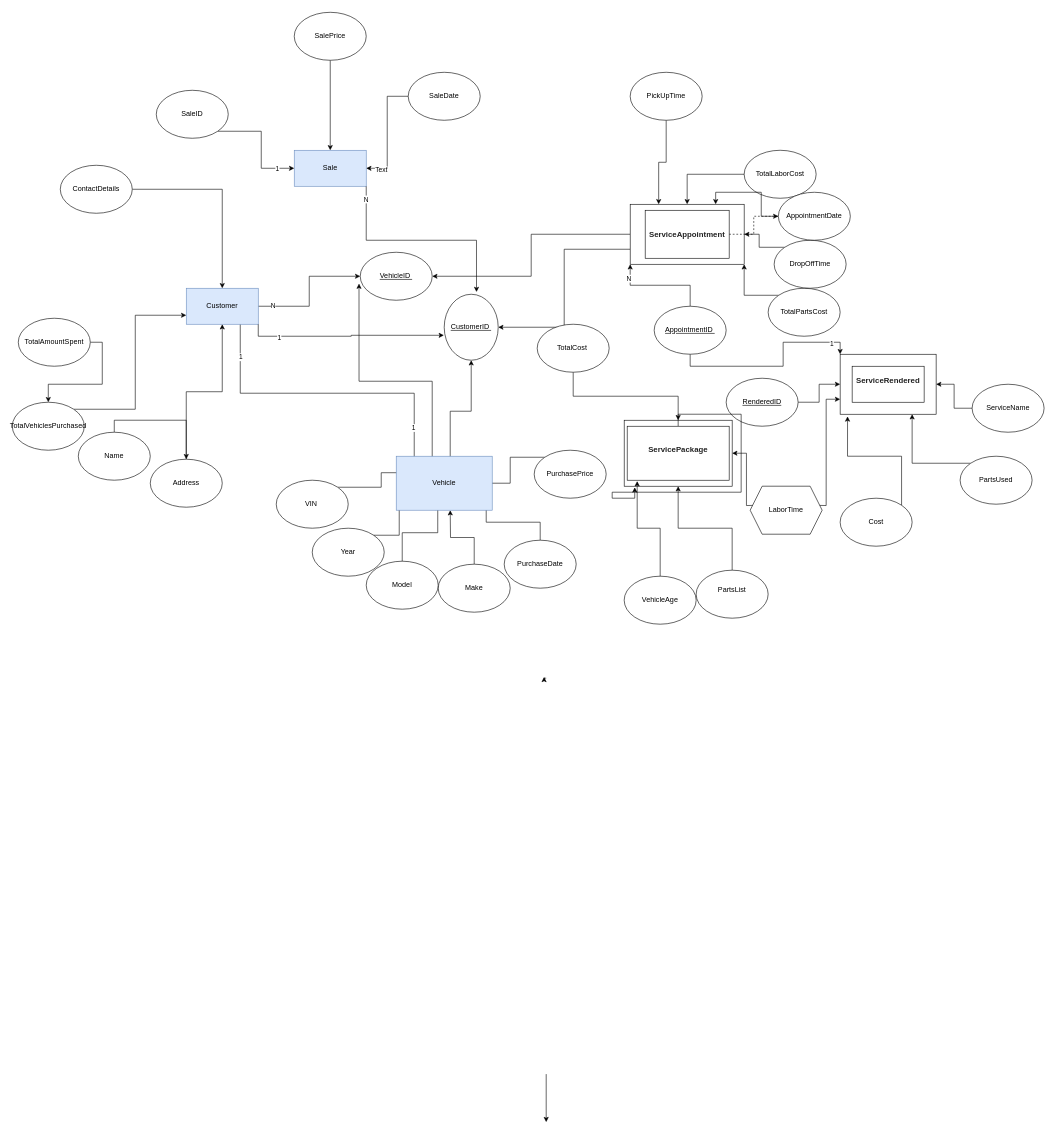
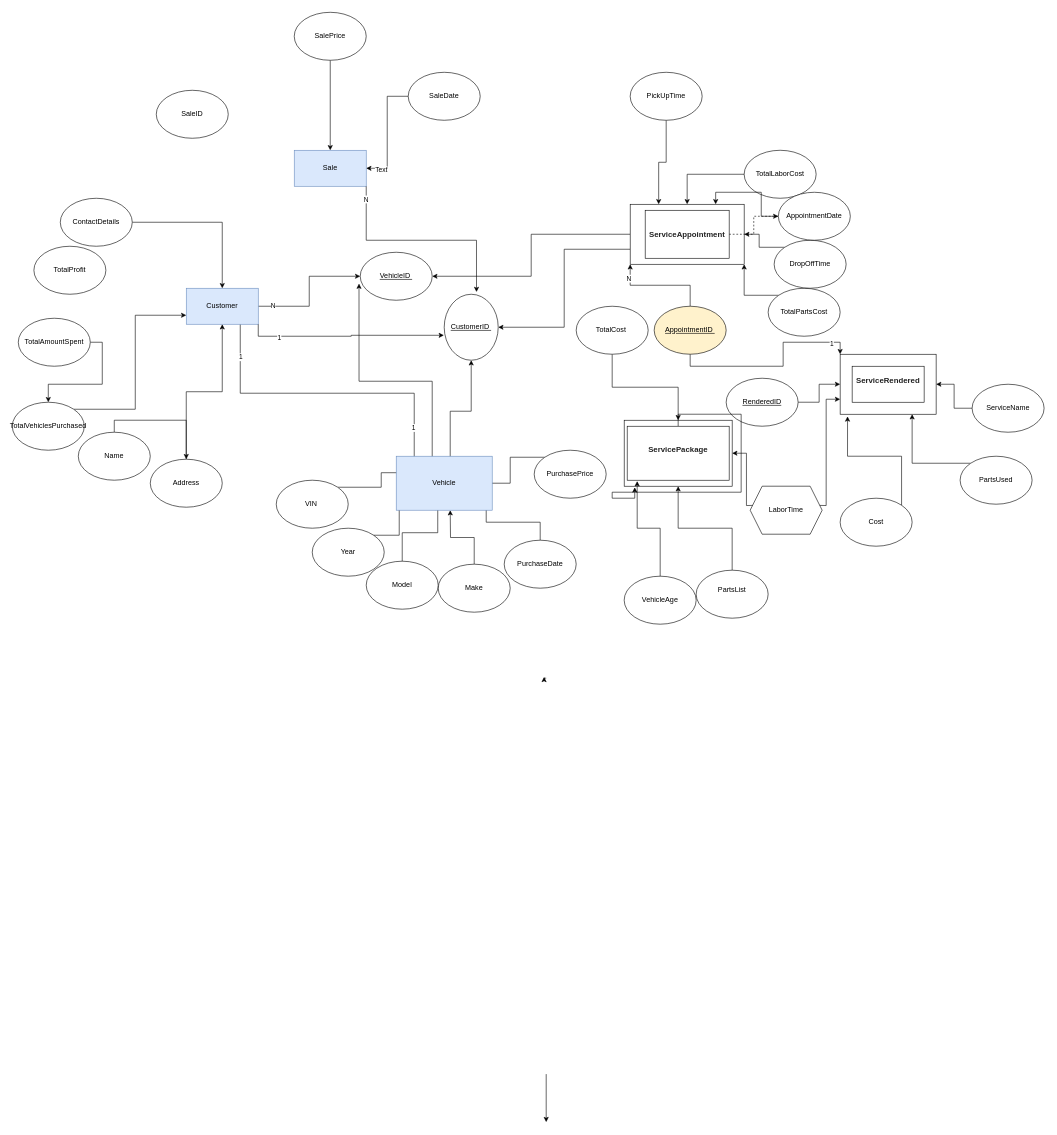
edge "SaleID" -> "Sale": removed, label "1"
node "ContactDetails": moved (96, 189) -> (96, 222)
node "TotalProfit": added
node "AppointmentID": fillcolor #ffffff -> #fff2cc
node "TotalCost": moved (573, 348) -> (612, 330)
